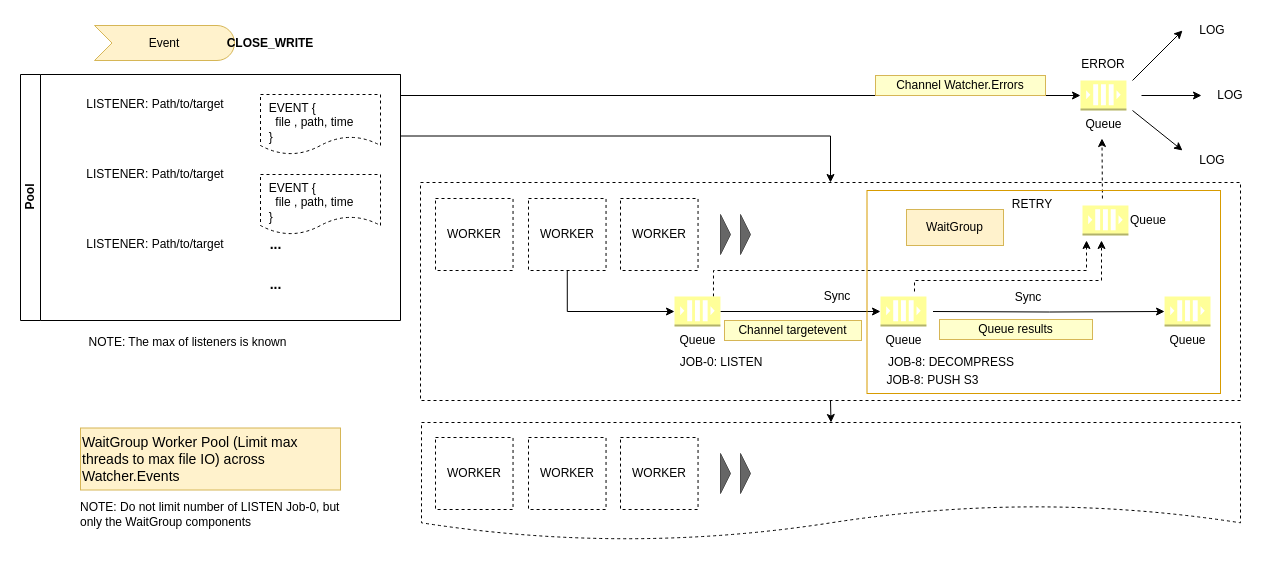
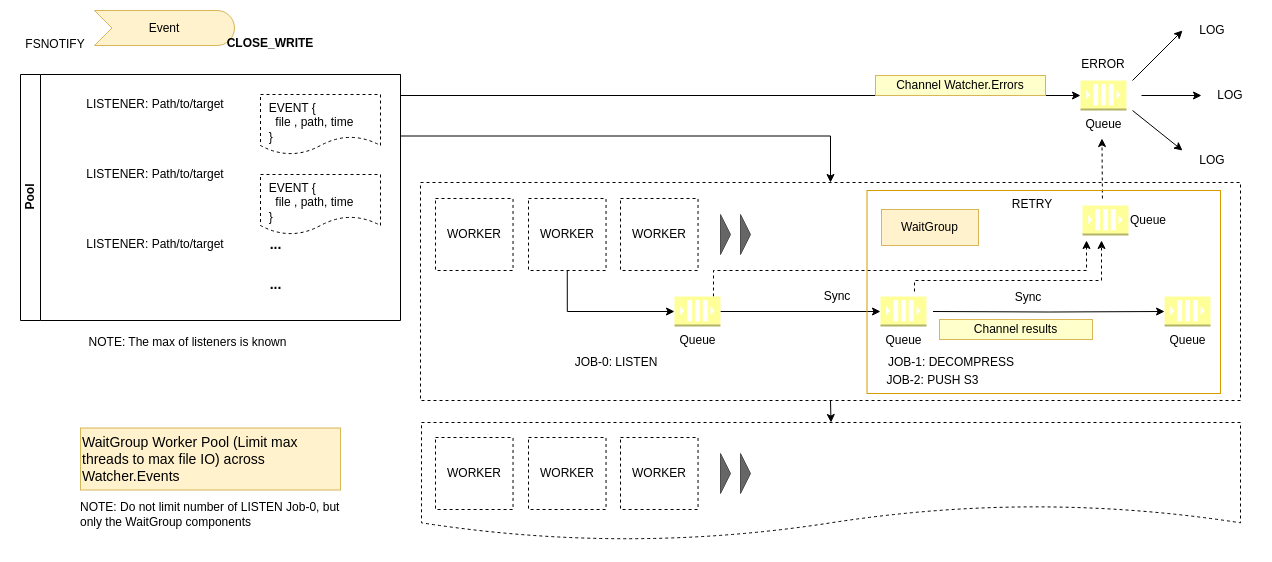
node "Event": moved (165, 43) -> (165, 28)
node "FSNOTIFY": added
node "WaitGroup": moved (955, 228) -> (930, 228)
node "Queue results": label "Queue results" -> "Channel results"
node "Channel targetevent": removed
node "JOB-0: LISTEN": moved (722, 363) -> (617, 363)
node "JOB-8: DECOMPRESS": label "JOB-8: DECOMPRESS" -> "JOB-1: DECOMPRESS"
node "JOB-8: PUSH S3": label "JOB-8: PUSH S3" -> "JOB-2: PUSH S3"
